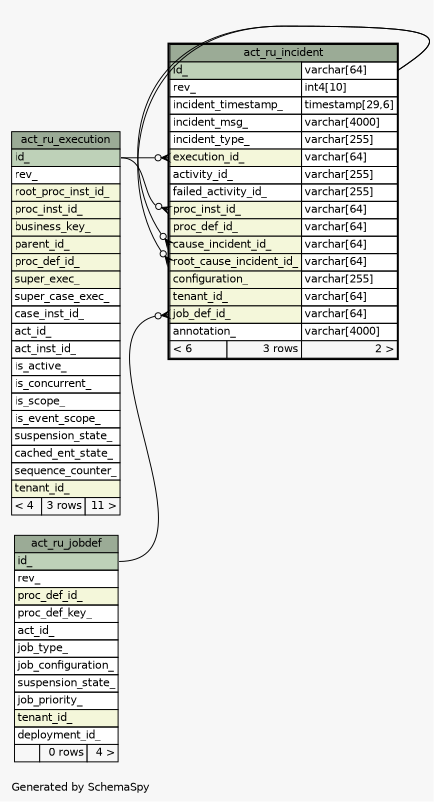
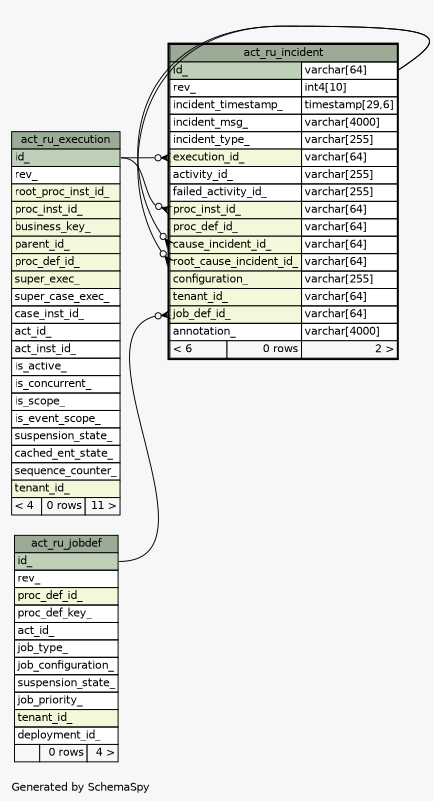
node "act_ru_incident": text "3 rows" -> "0 rows"
node "act_ru_execution": text "3 rows" -> "0 rows"
